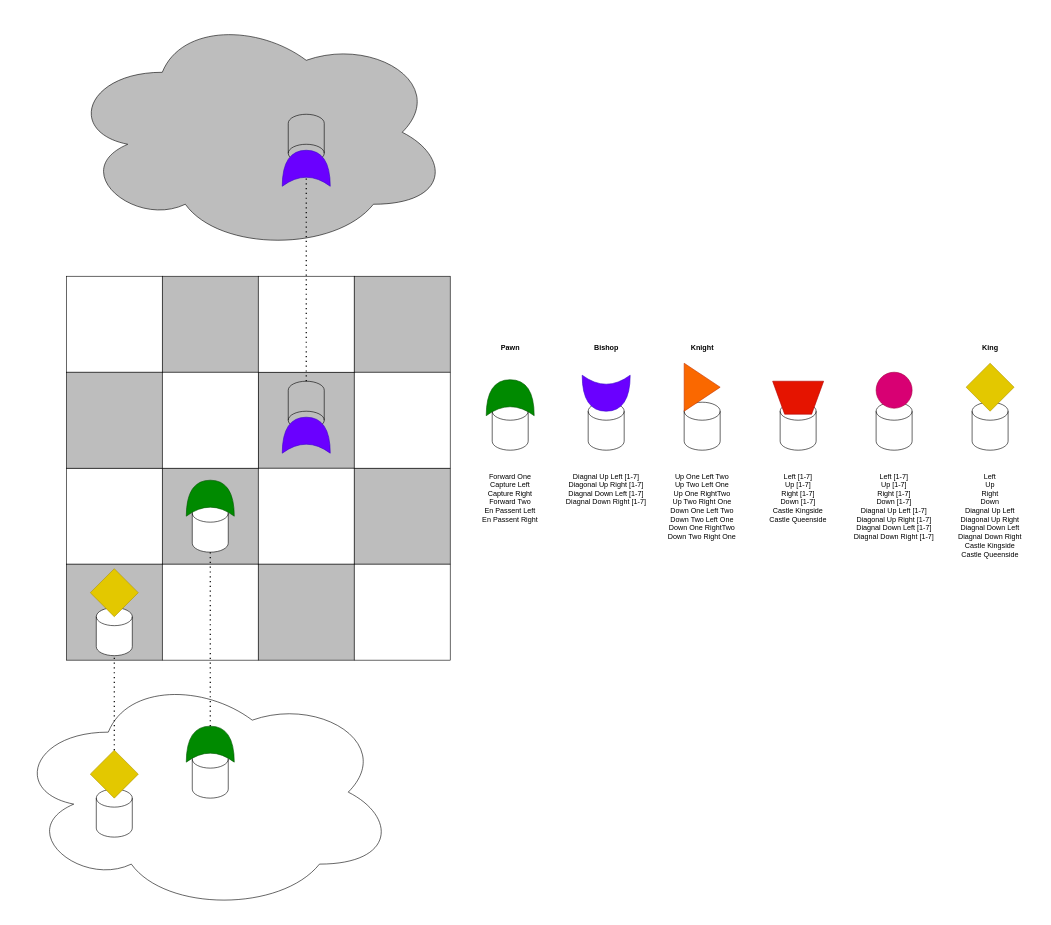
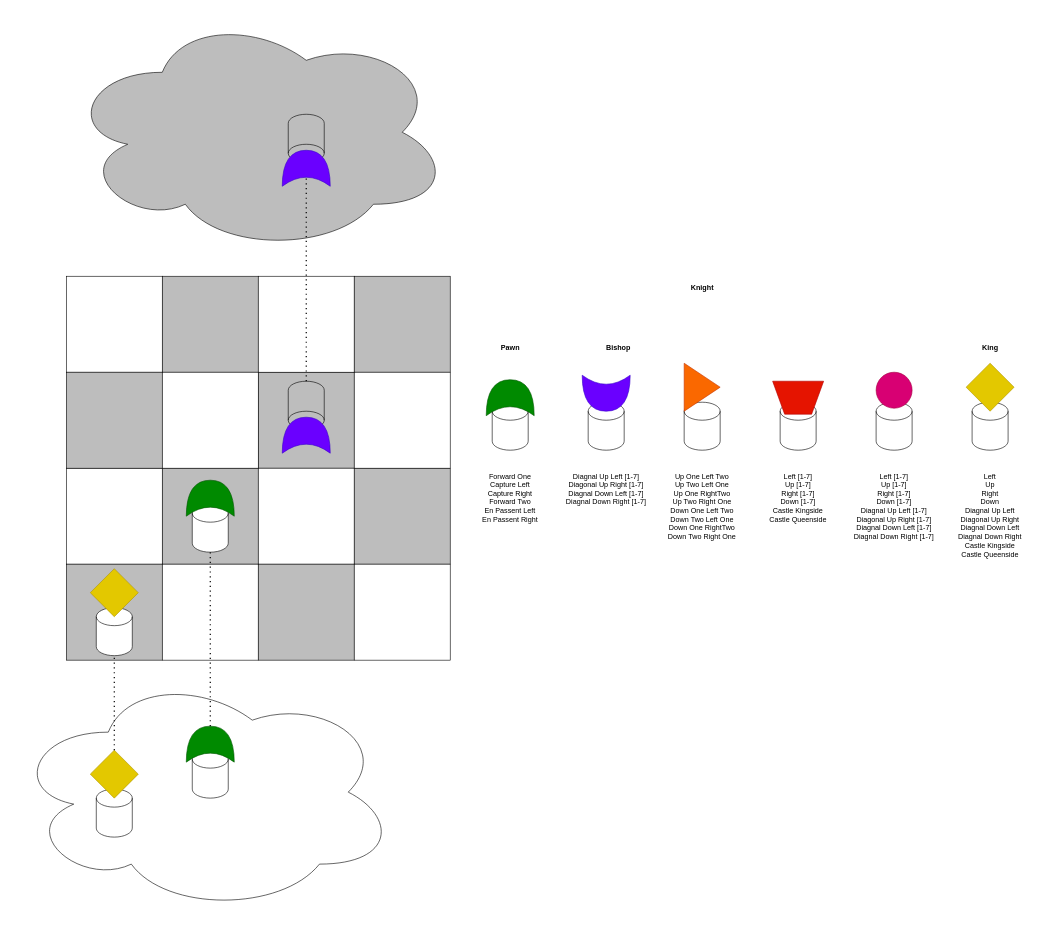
node "Bishop": moved (606, 348) -> (618, 348)
node "Knight": moved (702, 348) -> (702, 288)
